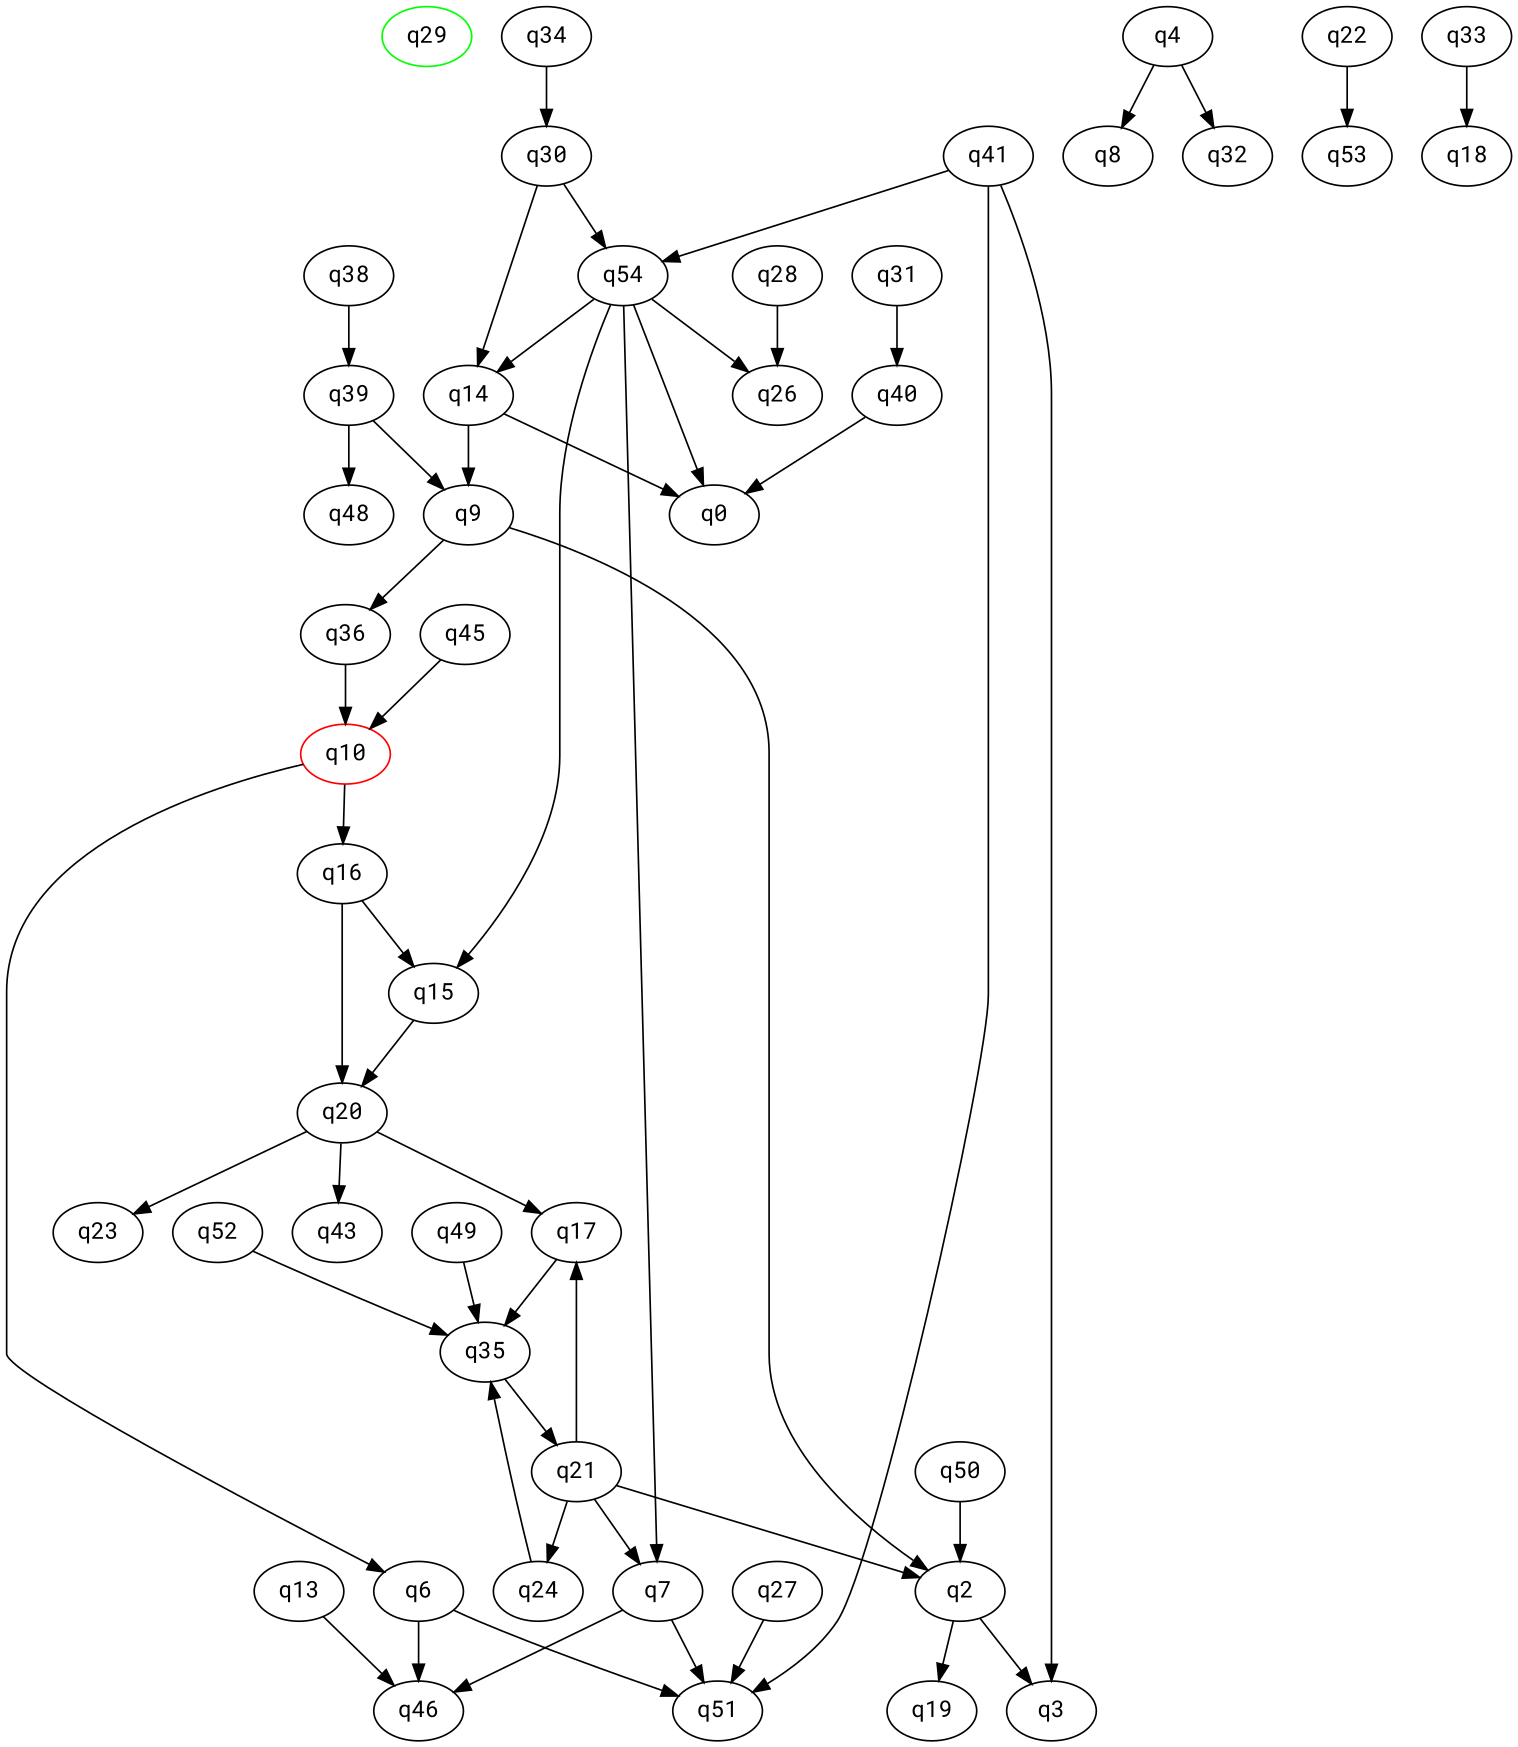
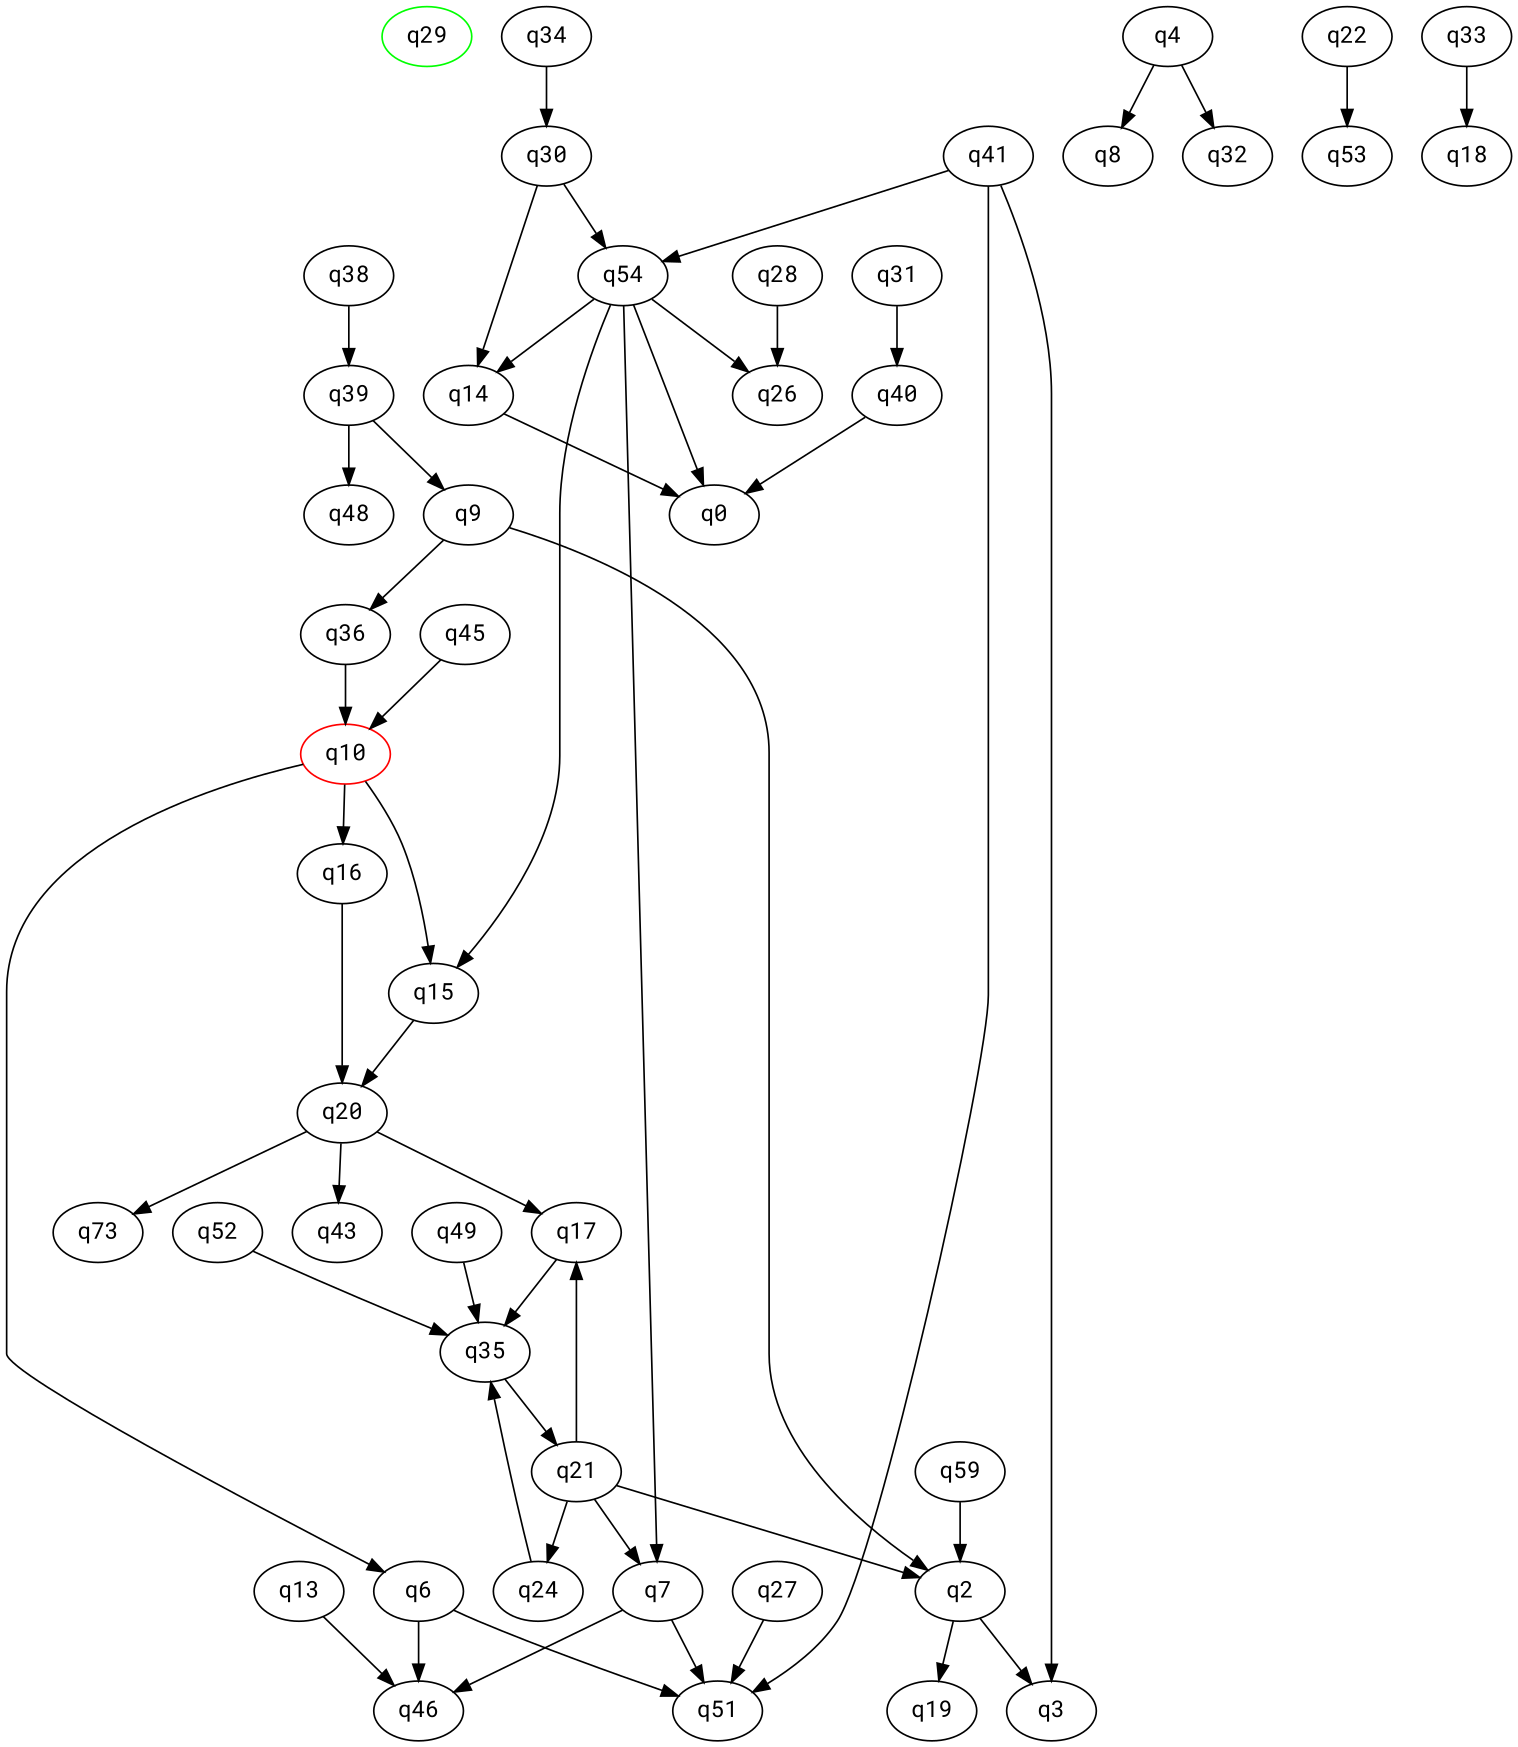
edge "q14" -> "q9": removed
edge "q16" -> "q15": now "q10" -> "q15"
node "q23": label "q23" -> "q73"
node "q50": label "q50" -> "q59"
